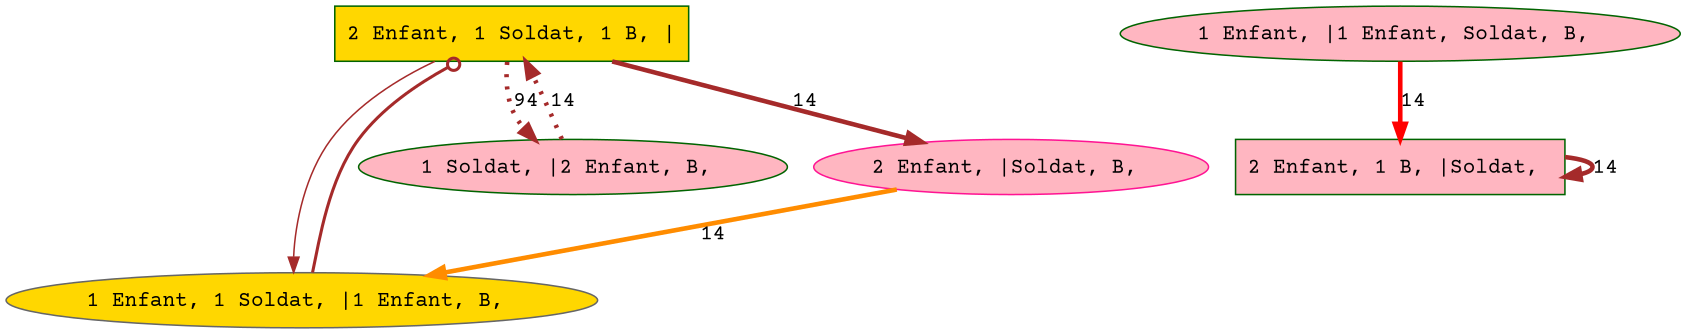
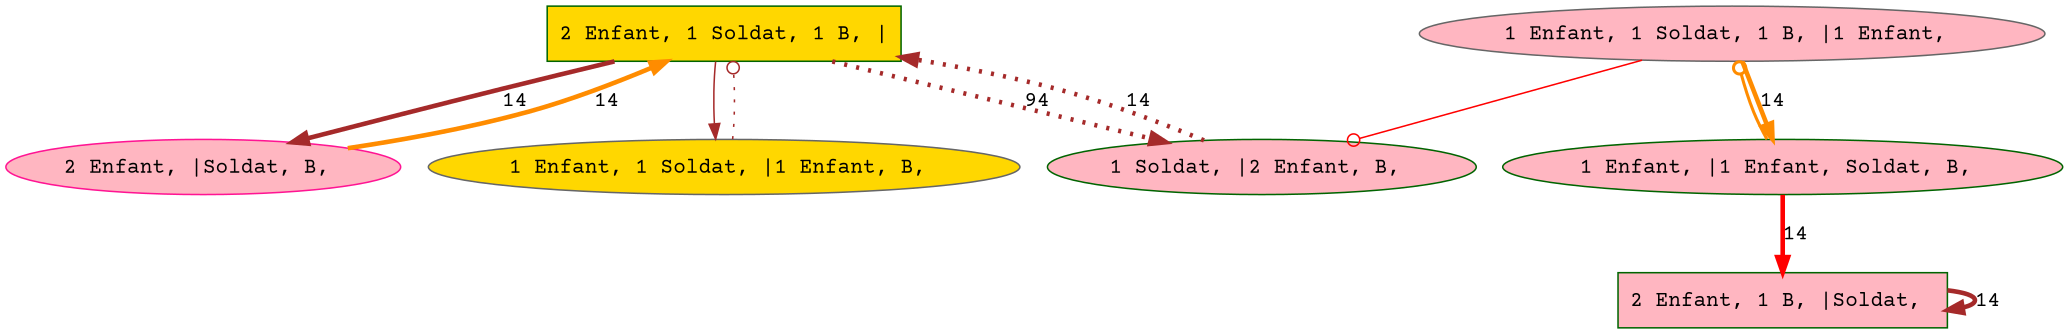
node "1 Enfant, 1 Soldat, 1 B, |1 Enfant,": added
edge "1 Enfant, 1 Soldat, |1 Enfant, B," -> "2 Enfant, 1 Soldat, 1 B, |": style bold -> dotted
edge "2 Enfant, |Soldat, B," -> "1 Enfant, 1 Soldat, |1 Enfant, B,": now "2 Enfant, |Soldat, B," -> "2 Enfant, 1 Soldat, 1 B, |"
